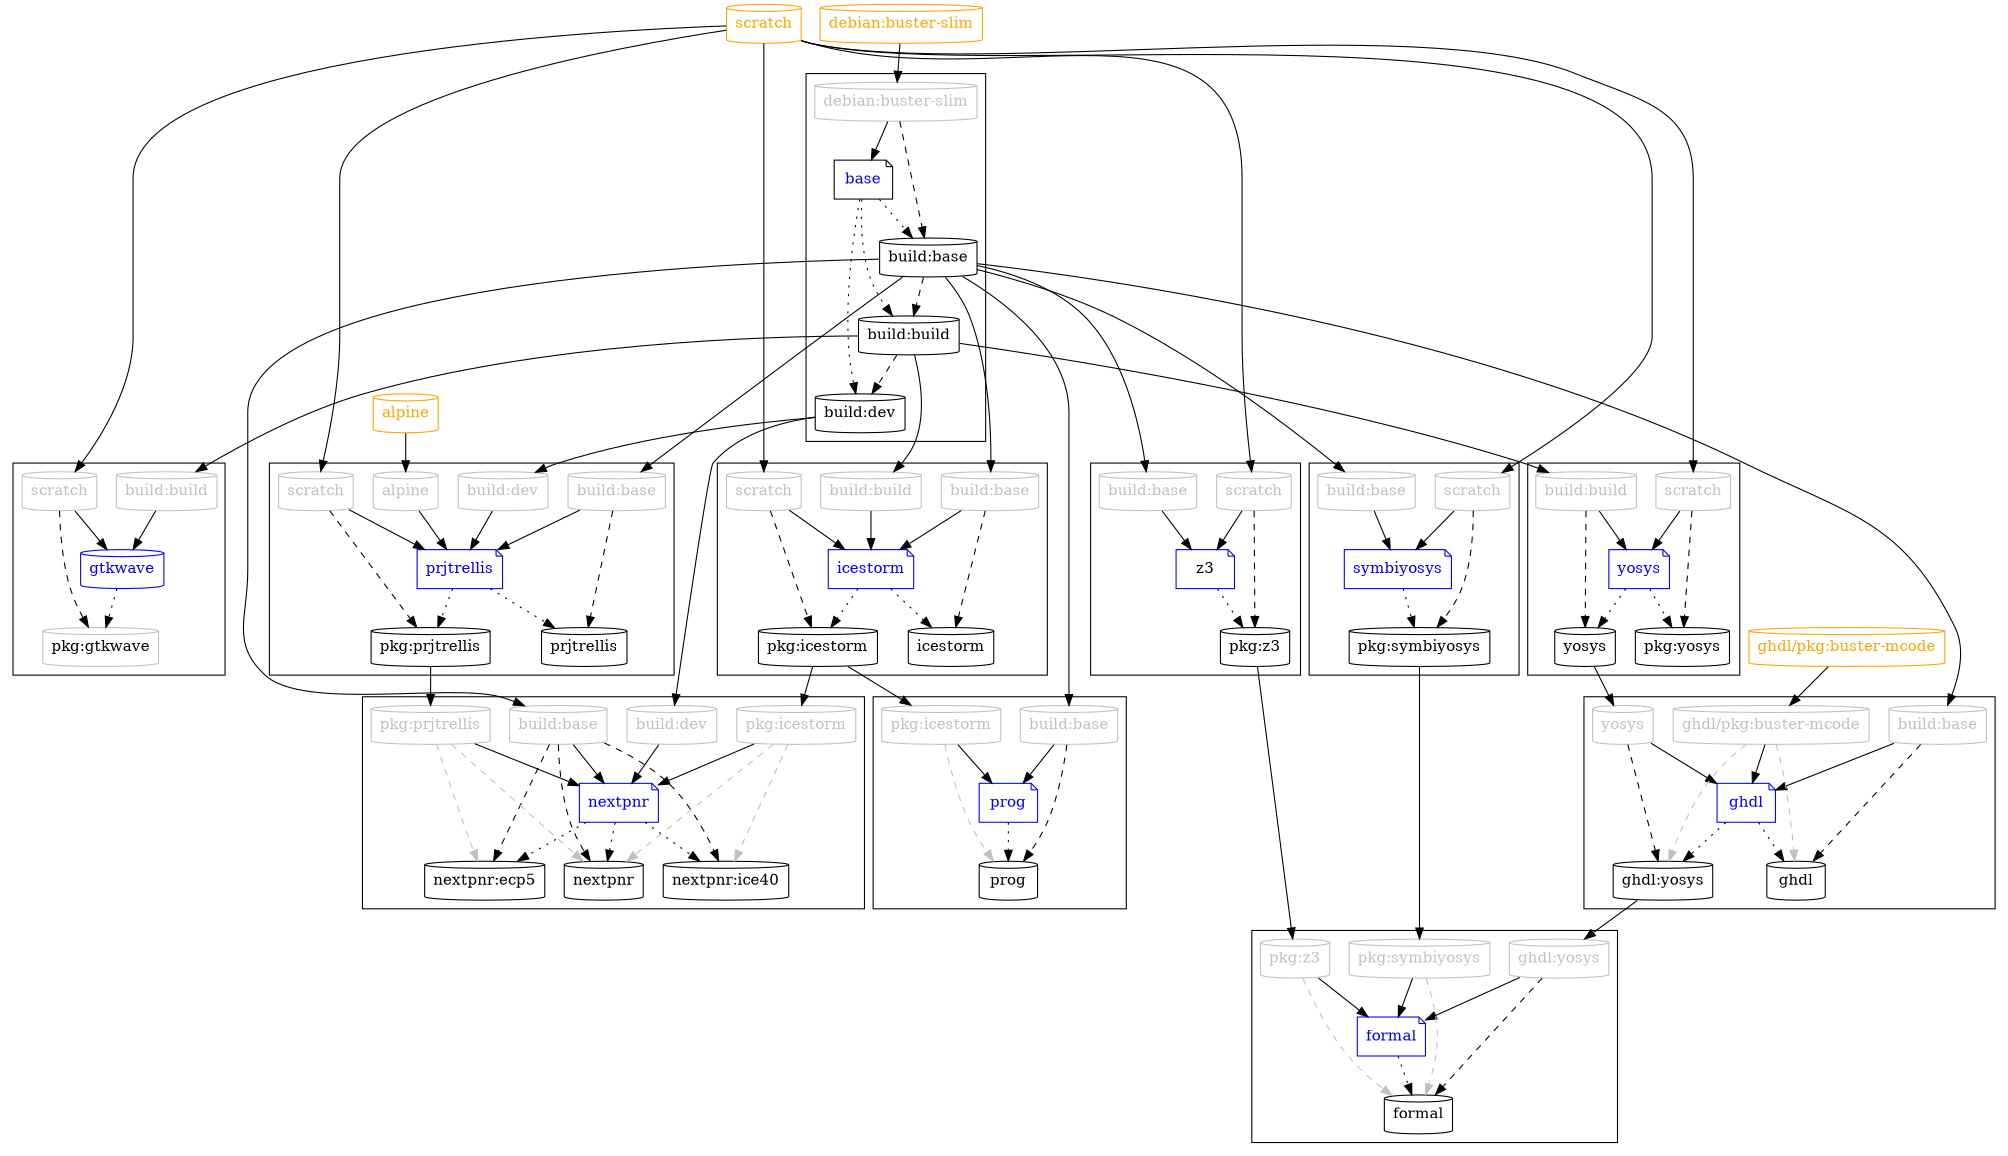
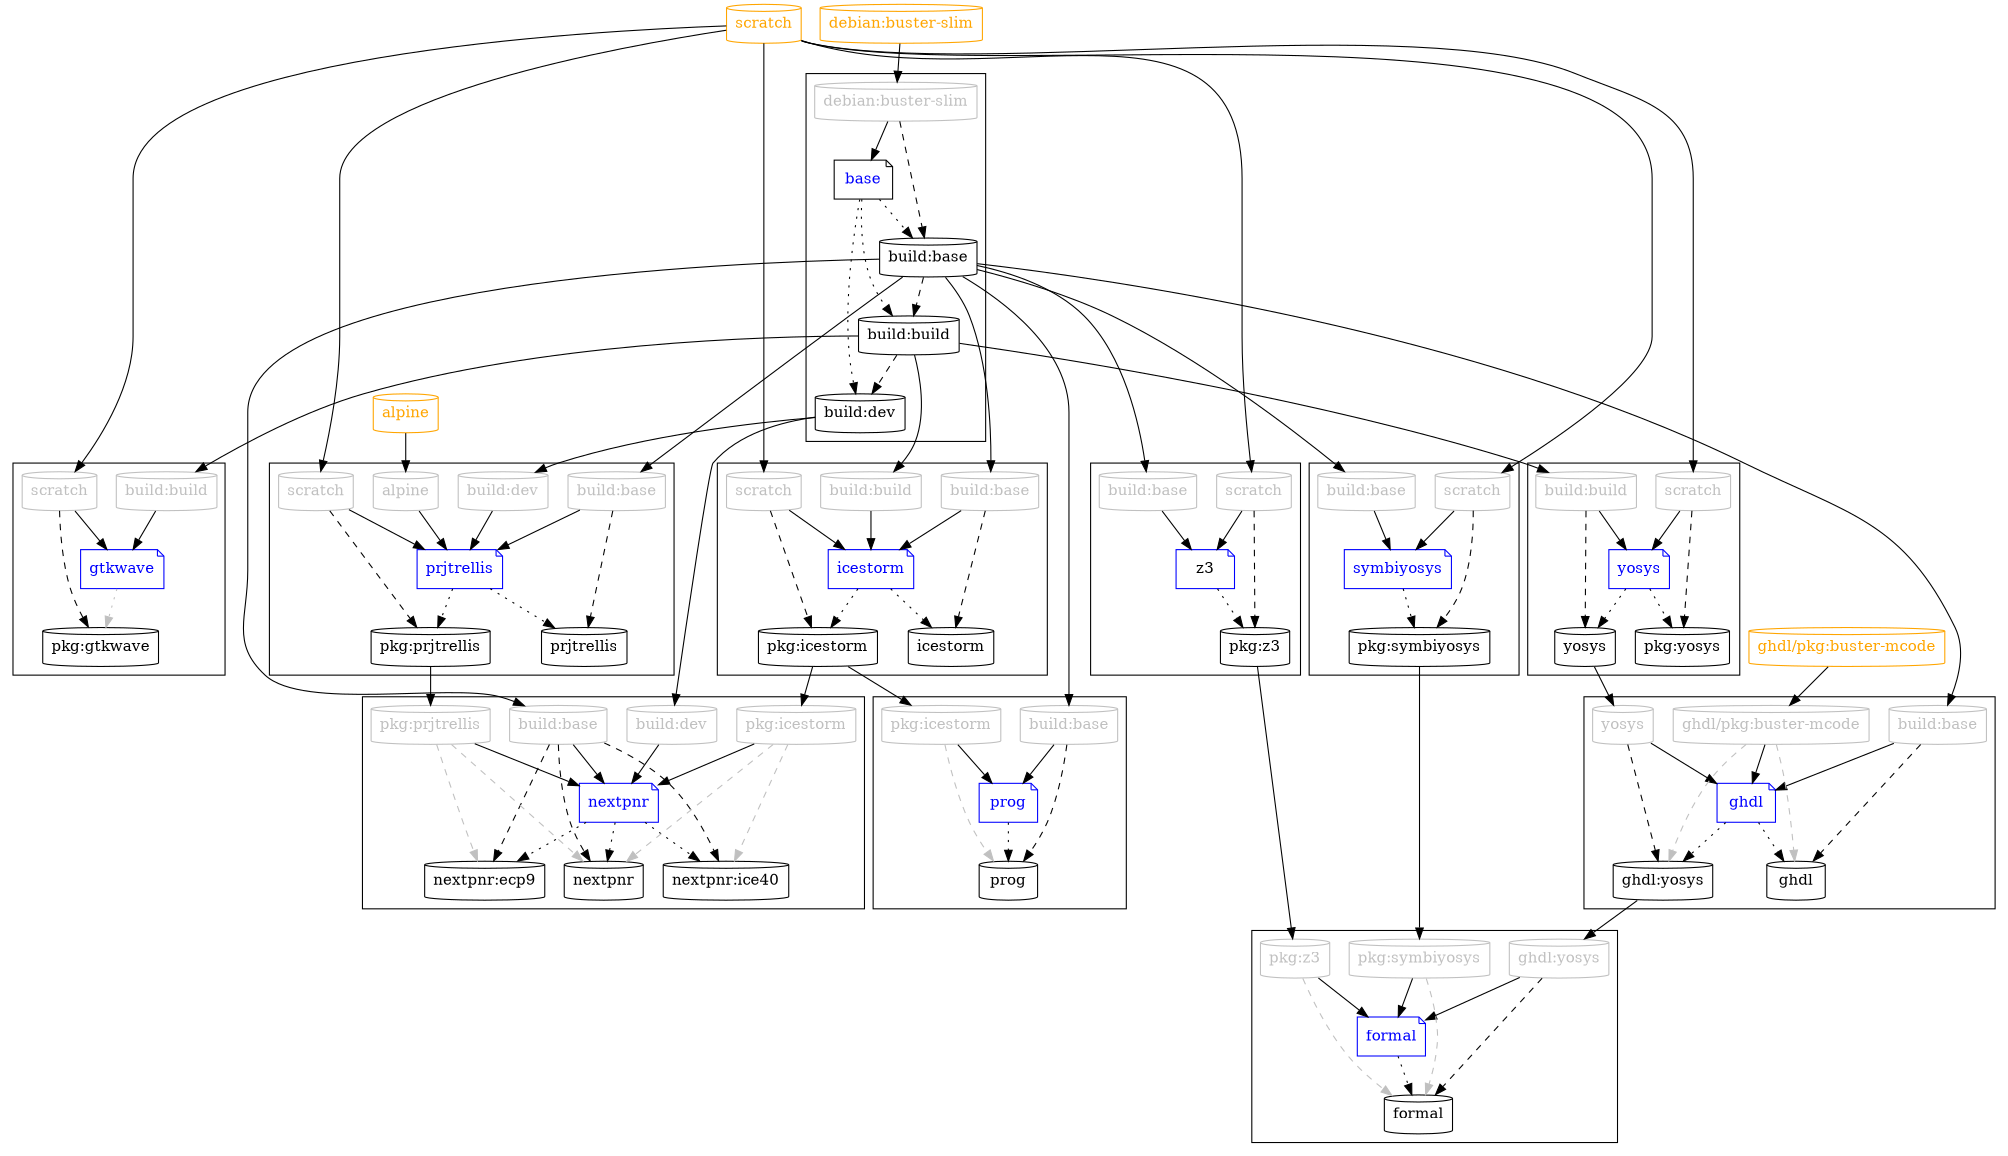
node "gtkwave": shape cylinder -> note
edge "gtkwave" -> "pkg:gtkwave": color black -> grey
node "pkg:gtkwave": color grey -> black
node "nextpnr:ecp5": label "nextpnr:ecp5" -> "nextpnr:ecp9"
